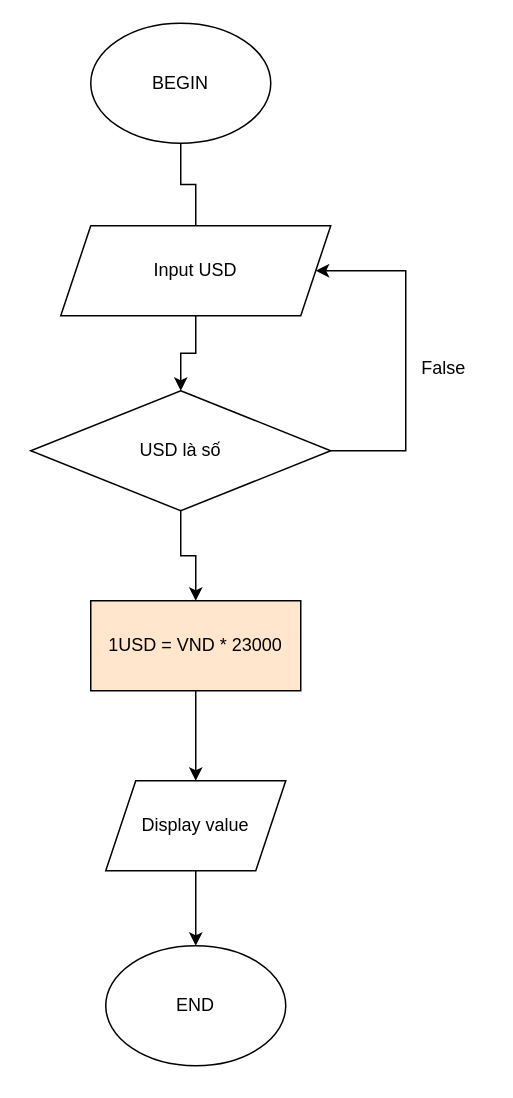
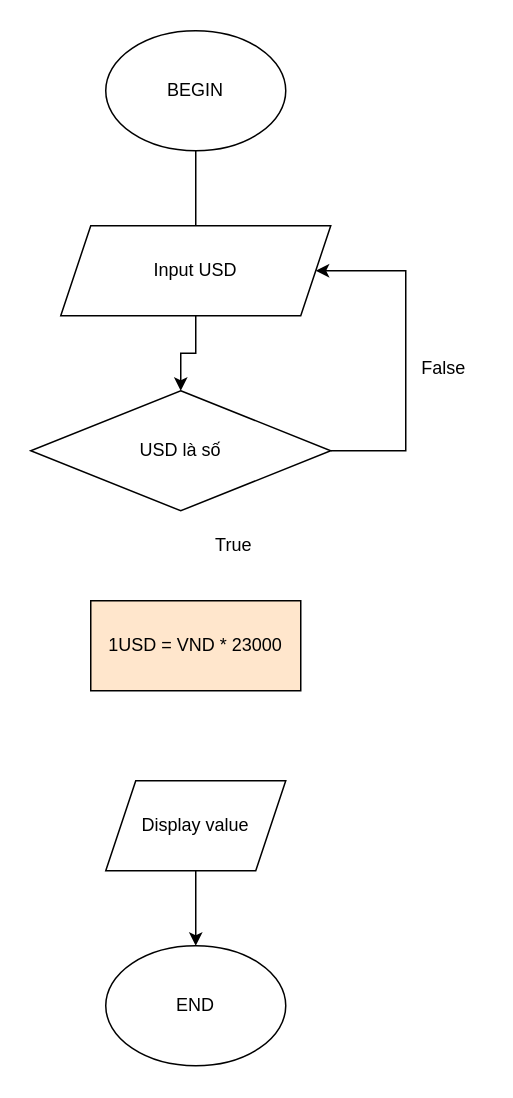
node "BEGIN": moved (181, 83) -> (196, 91)
node "True": added
edge "USD là số" -> "1USD = VND * 23000": removed
edge "1USD = VND * 23000" -> "Display value": removed
